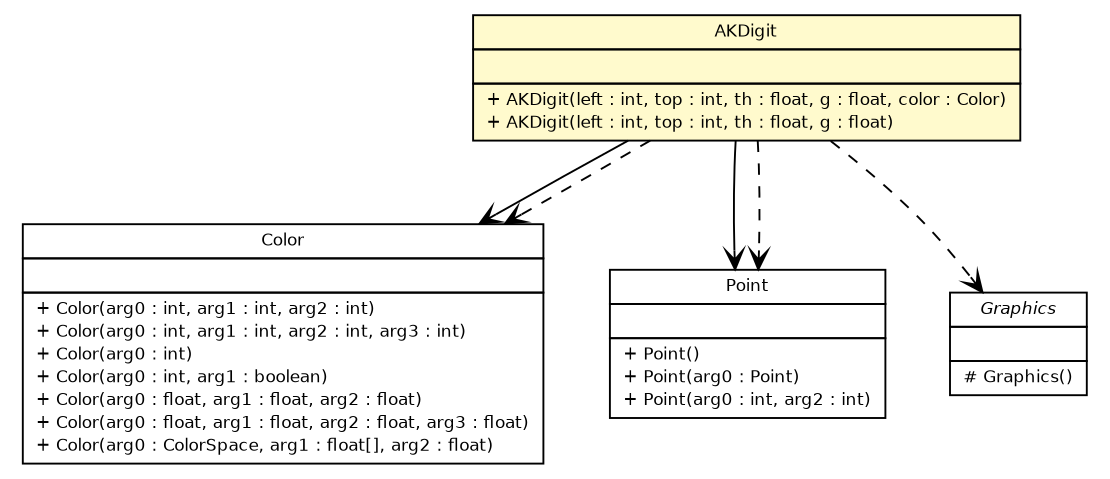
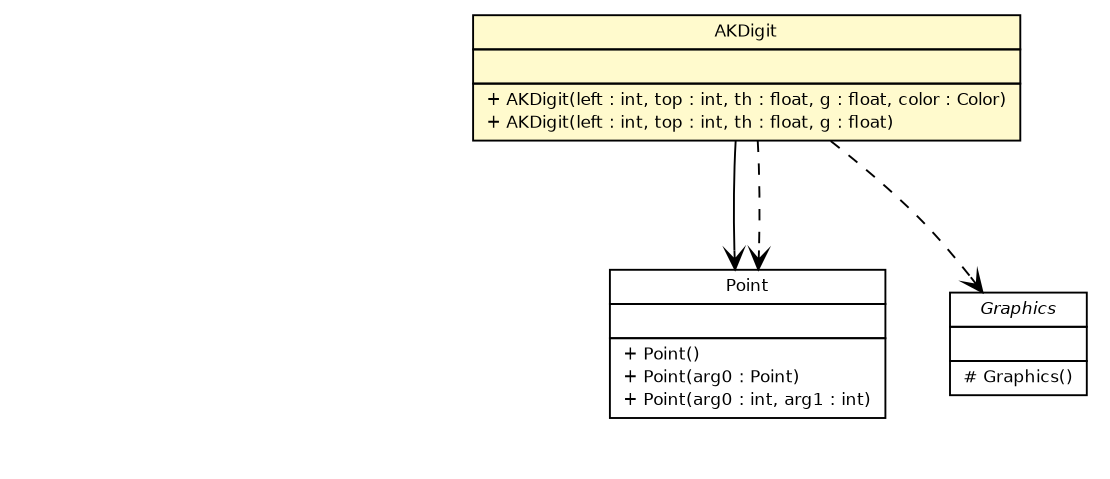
node "Color": removed
node "Point": text "+ Point(arg0 : int, arg2 : int)" -> "+ Point(arg0 : int, arg1 : int)"
